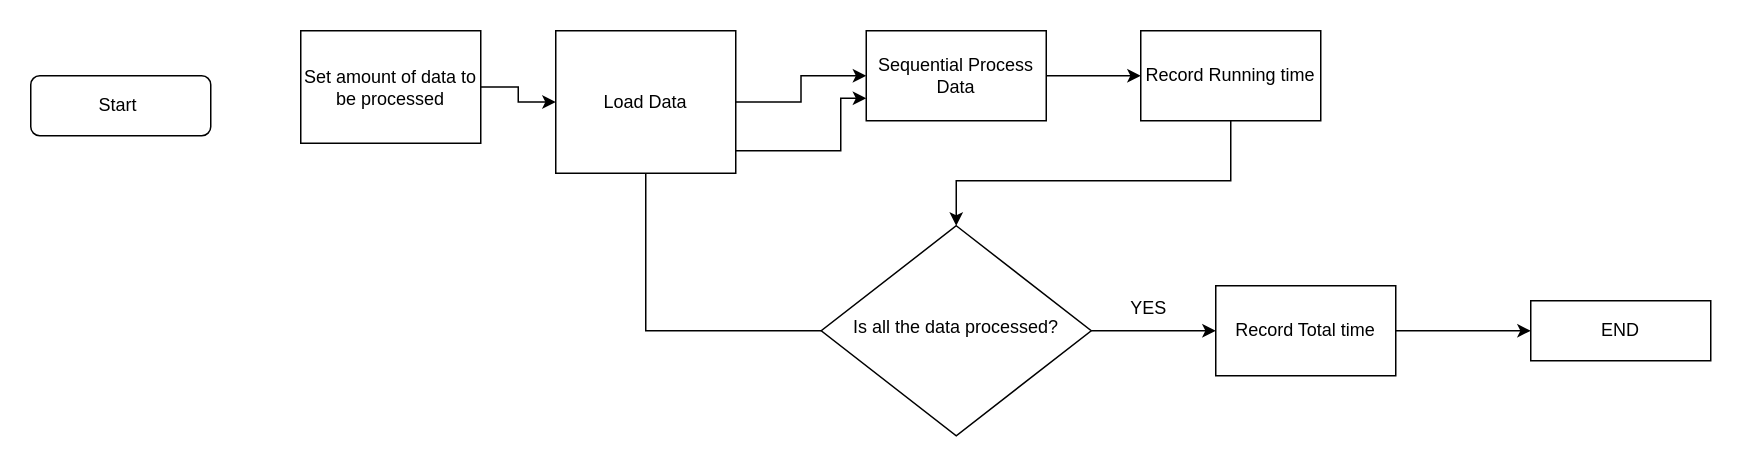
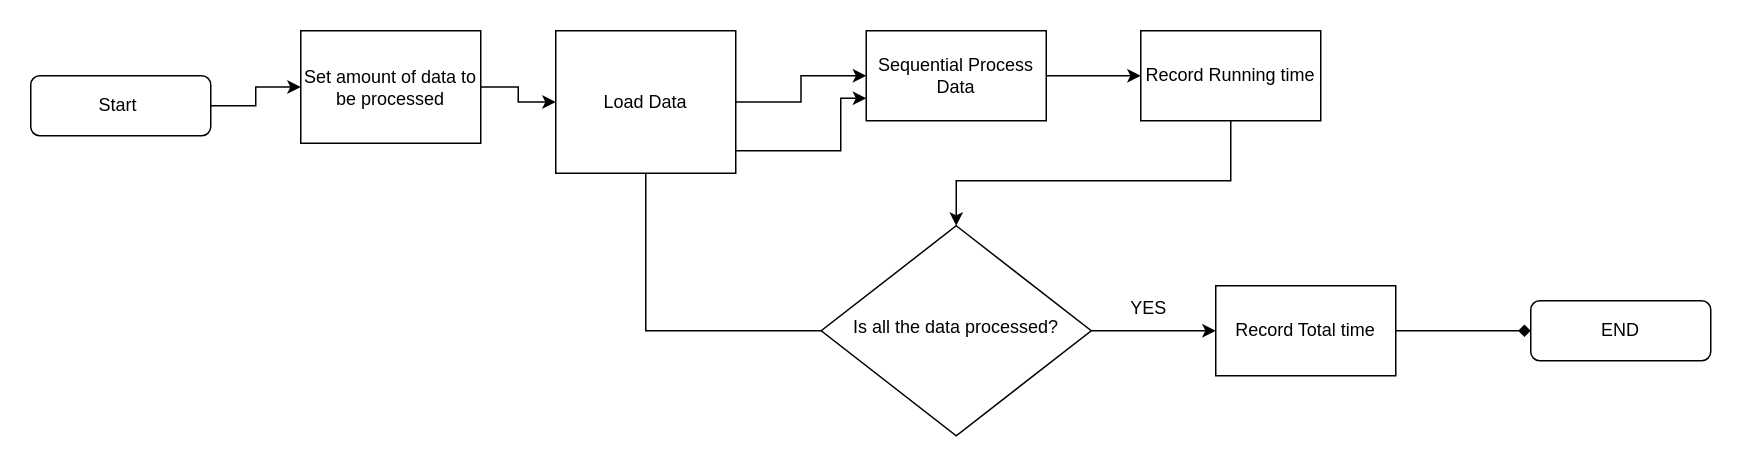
edge "Start" -> "Set amount of data to be processed": added
edge "Record Total time" -> "END": arrowhead classic -> diamond
node "END": shape rectangle -> rounded rectangle
